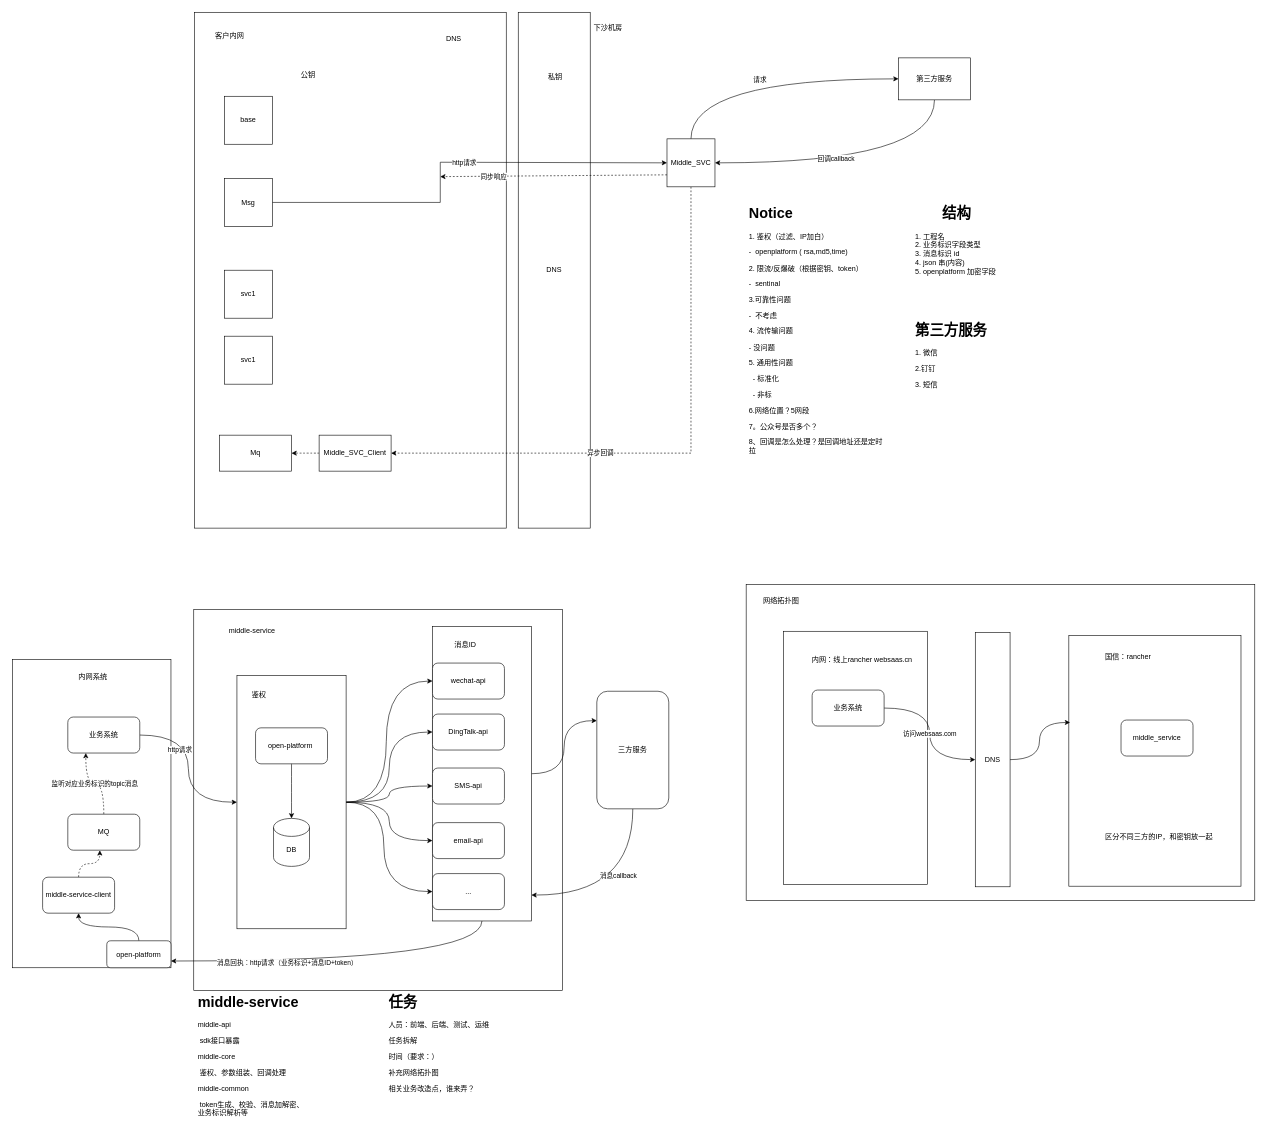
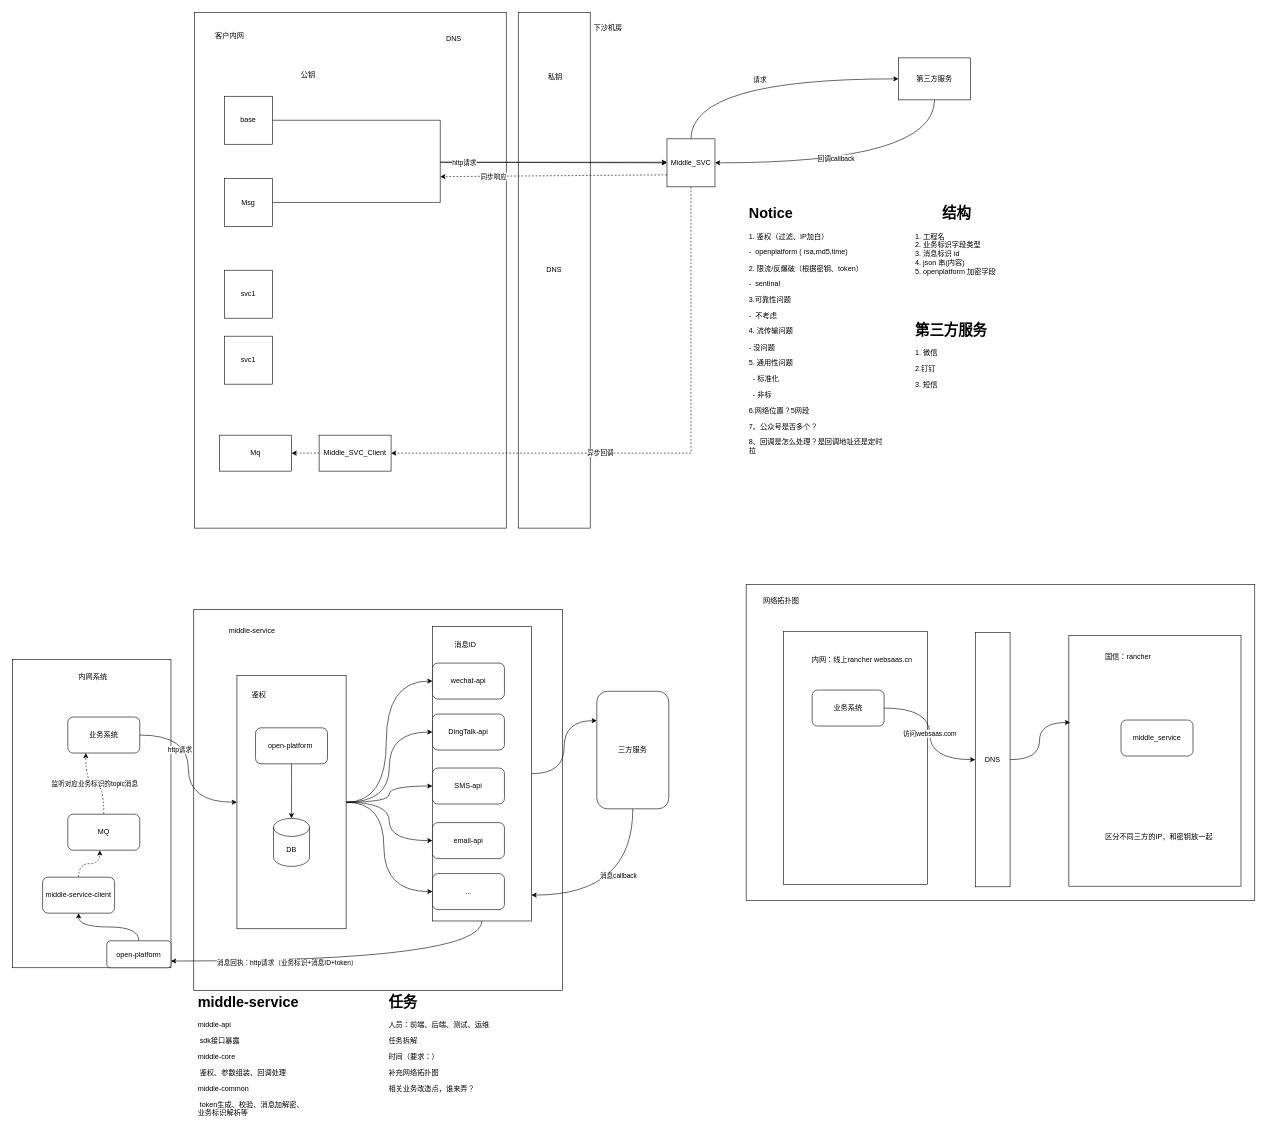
edge "base" -> "Middle_SVC": added
